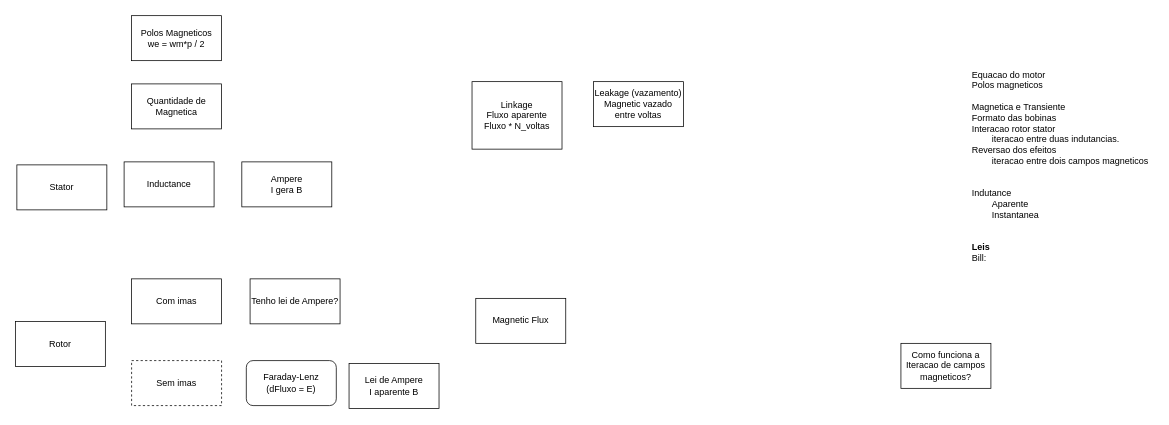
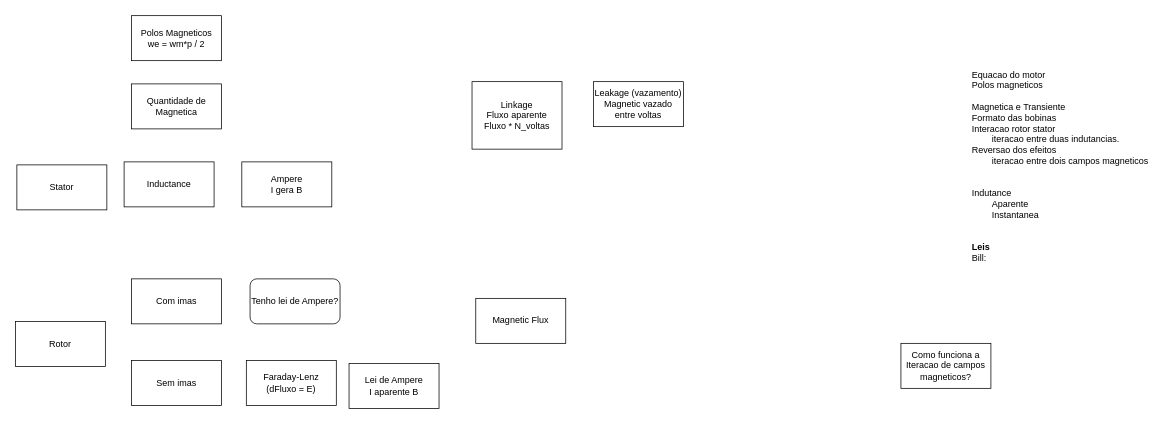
node "Tenho lei de Ampere?": shape rectangle -> rounded rectangle
node "Sem imas": style dashed -> solid
node "Faraday-Lenz (dFluxo = E)": shape rounded rectangle -> rectangle
